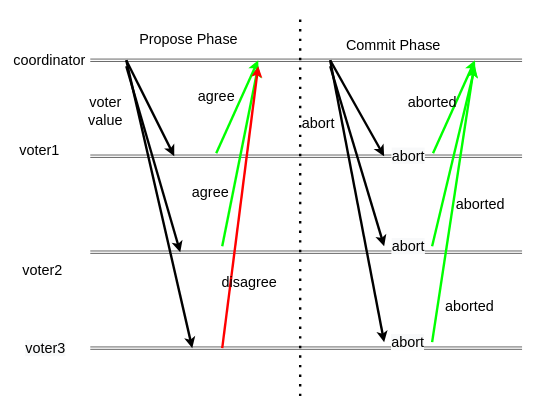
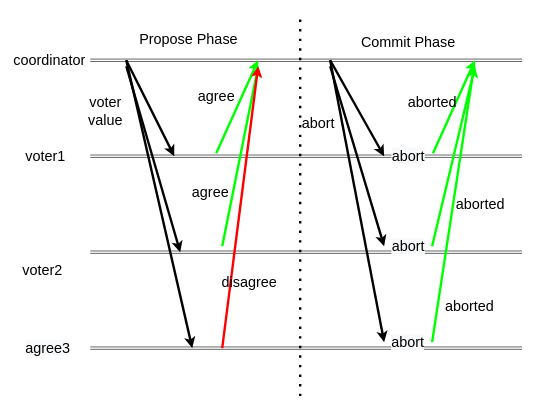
node "Commit Phase": moved (393, 45) -> (408, 42)
node "voter1": moved (39, 159) -> (45, 165)
node "voter3": label "voter3" -> "agree3"
